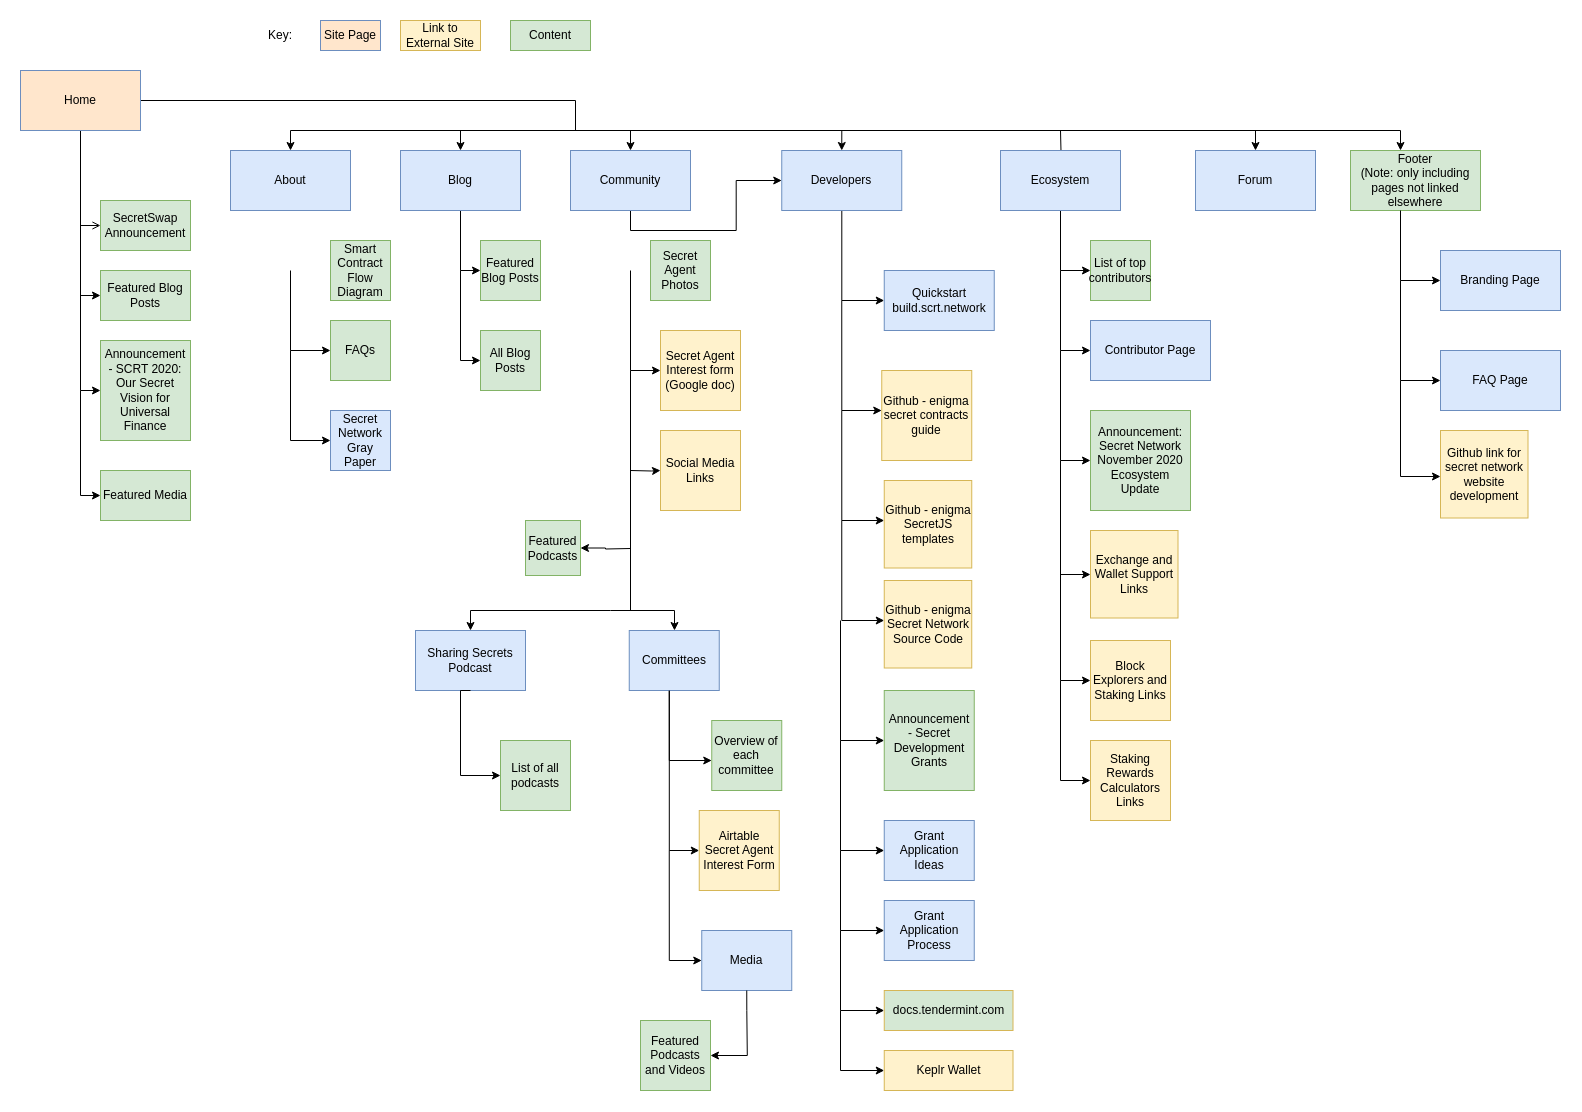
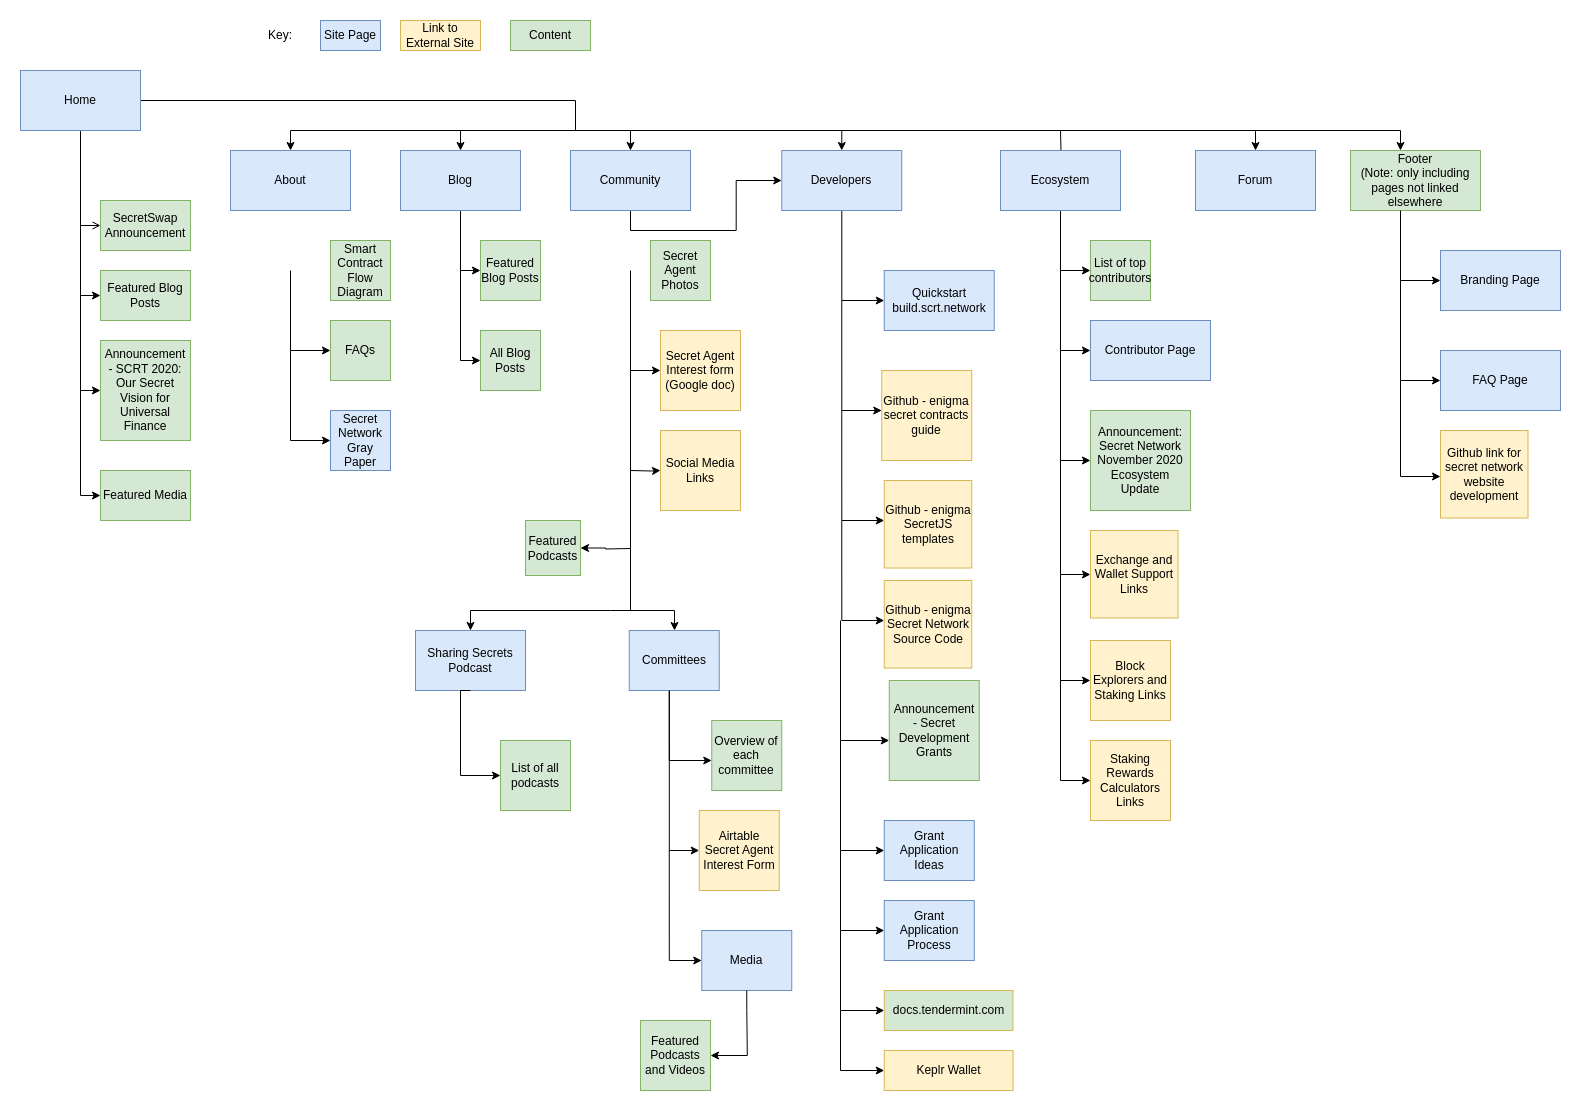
node "Site Page": fillcolor #ffe6cc -> #dae8fc
node "Home": fillcolor #ffe6cc -> #dae8fc
node "Announcement - Secret Development Grants": moved (929, 741) -> (934, 731)
